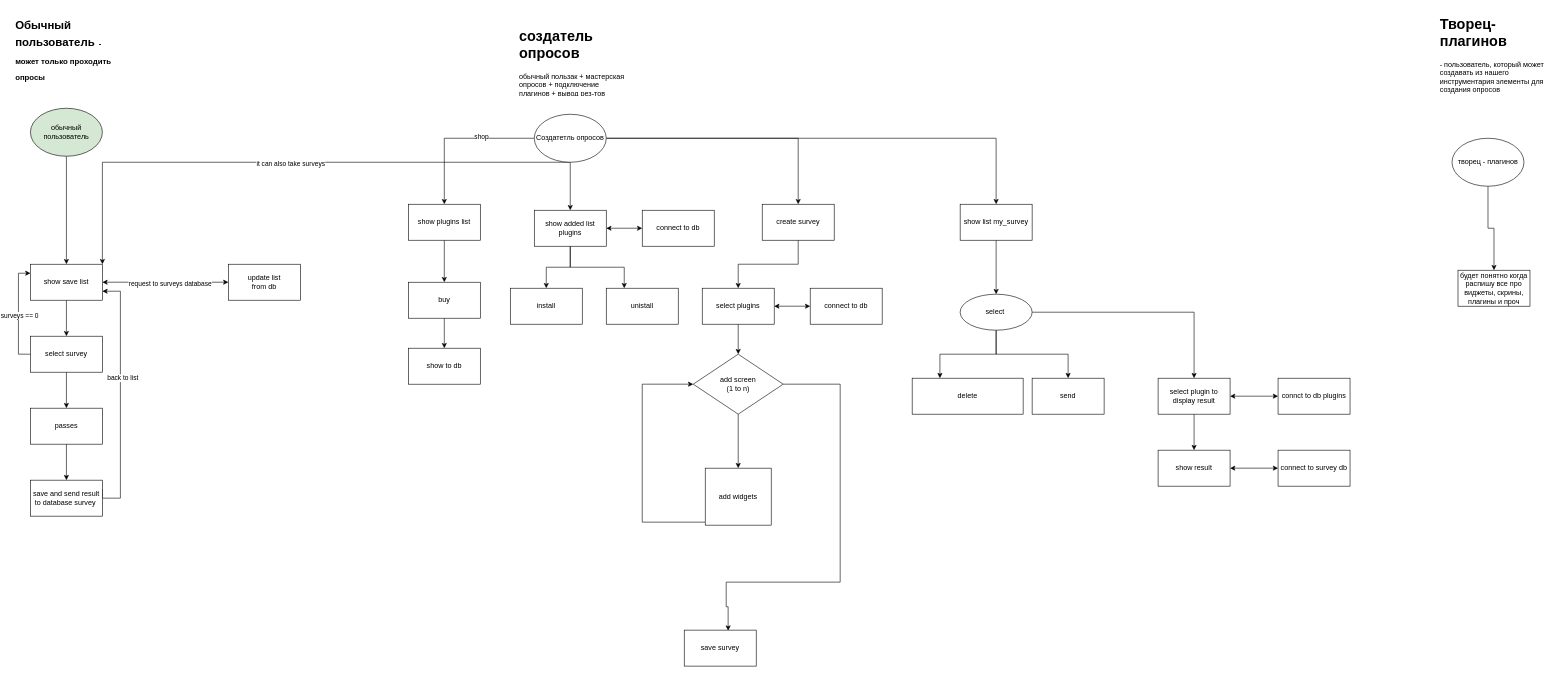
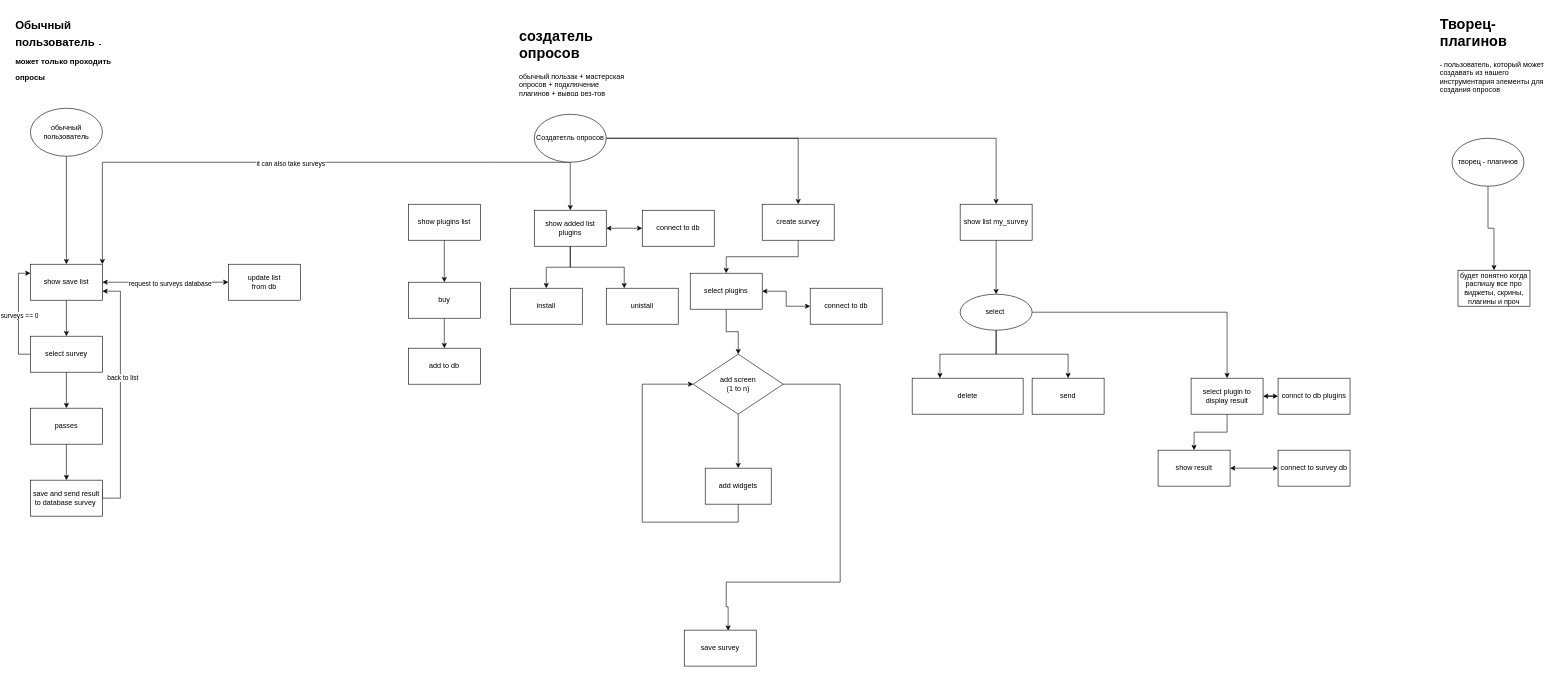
node "обычный пользователь": fillcolor #d5e8d4 -> #ffffff
edge "Создатетль опросов" -> "show plugins list": removed, label "shop"
node "select plugins": moved (738, 306) -> (726, 291)
node "show to db": label "show to db" -> "add to db"
node "select plugin to display result": moved (1194, 396) -> (1227, 396)
node "add widgets": size 66x57 -> 66x36
